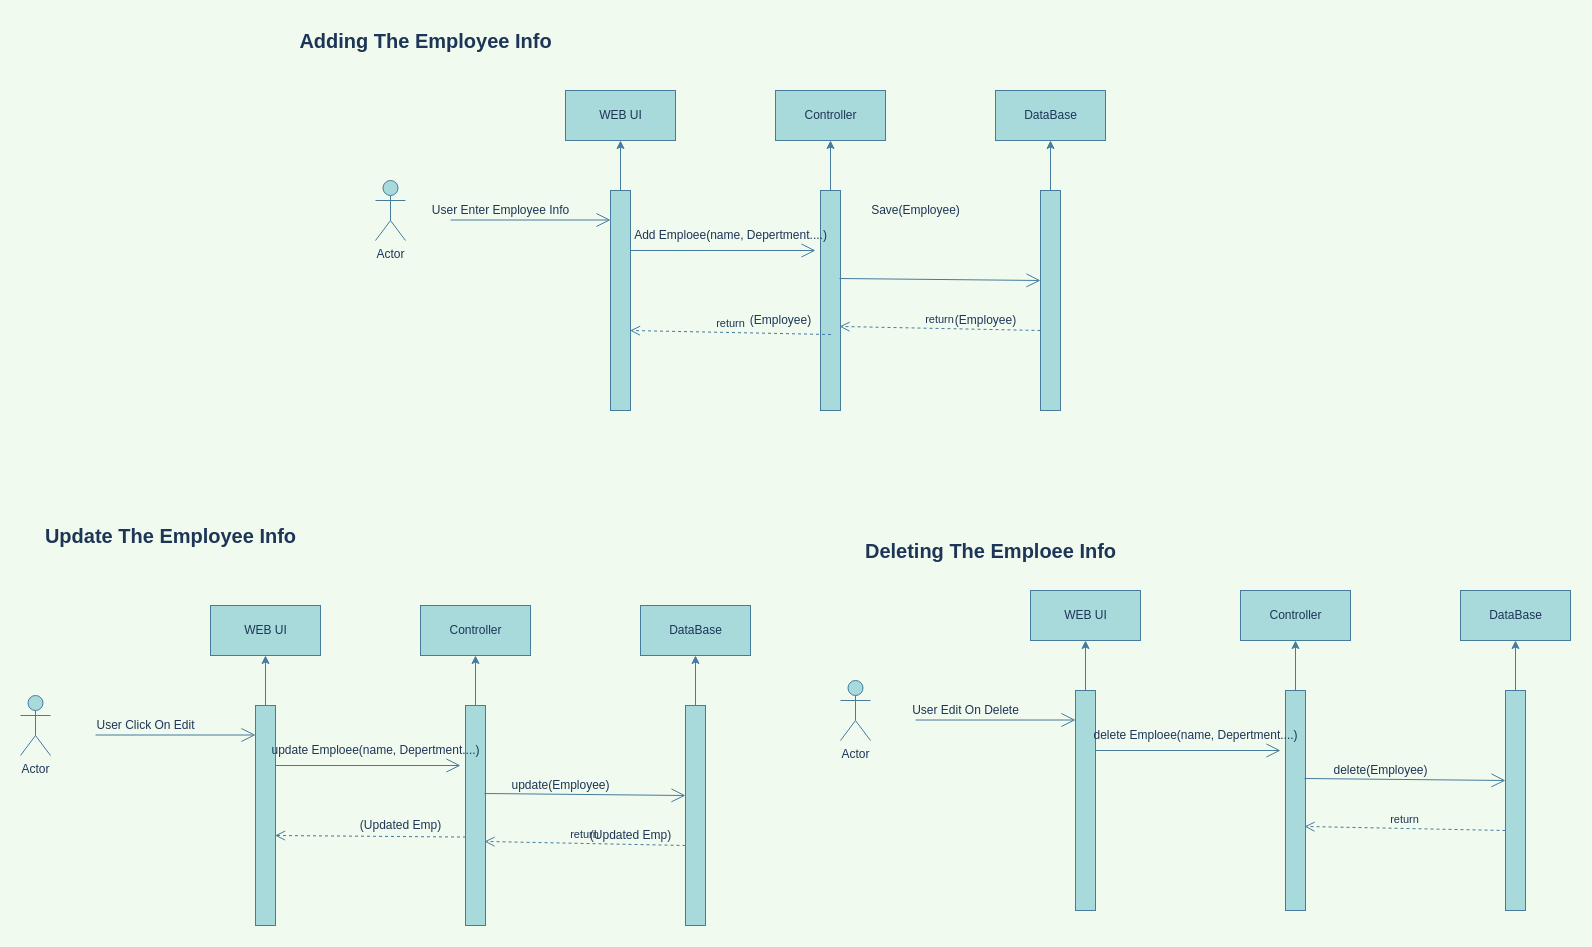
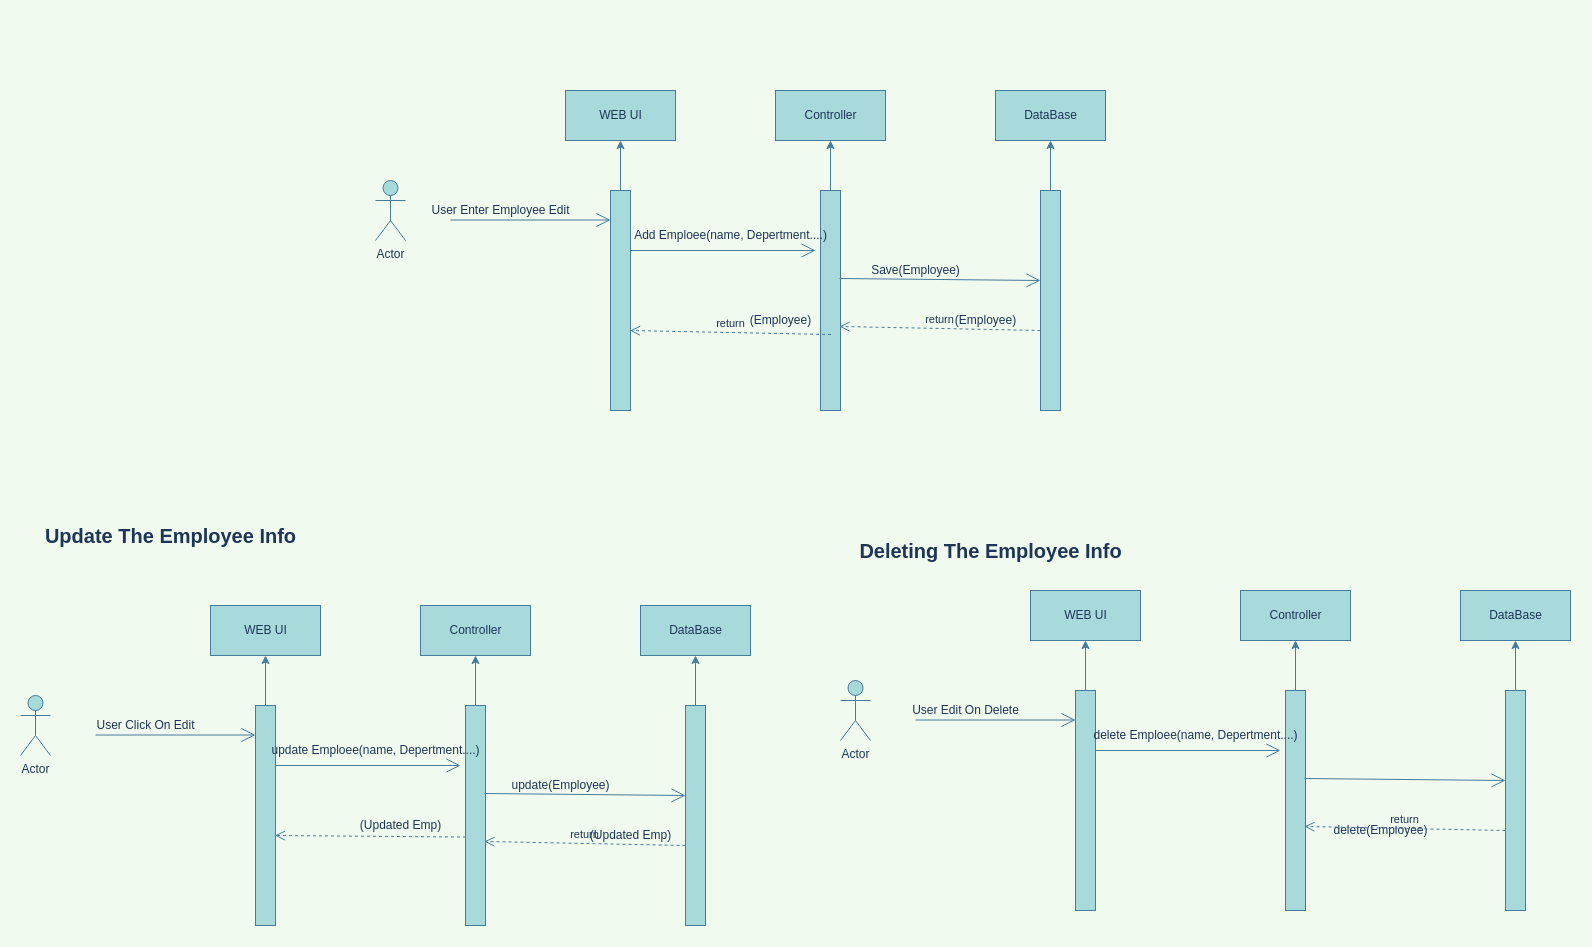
node "Adding The Employee Info": removed
node "User Enter Employee Info": label "User Enter Employee Info" -> "User Enter Employee Edit"
node "Save(Employee)": moved (916, 211) -> (916, 271)
node "Deleting The Emploee Info": label "Deleting The Emploee Info" -> "Deleting The Employee Info"
node "delete(Employee)": moved (1381, 771) -> (1381, 831)
